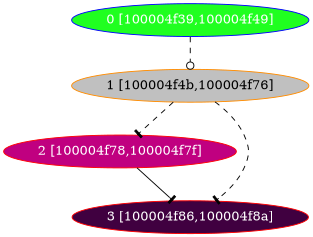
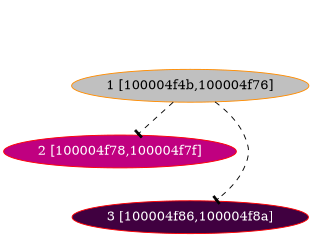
node "0 [100004f39,100004f49]": removed
edge "2 [100004f78,100004f7f]" -> "3 [100004f86,100004f8a]": removed
